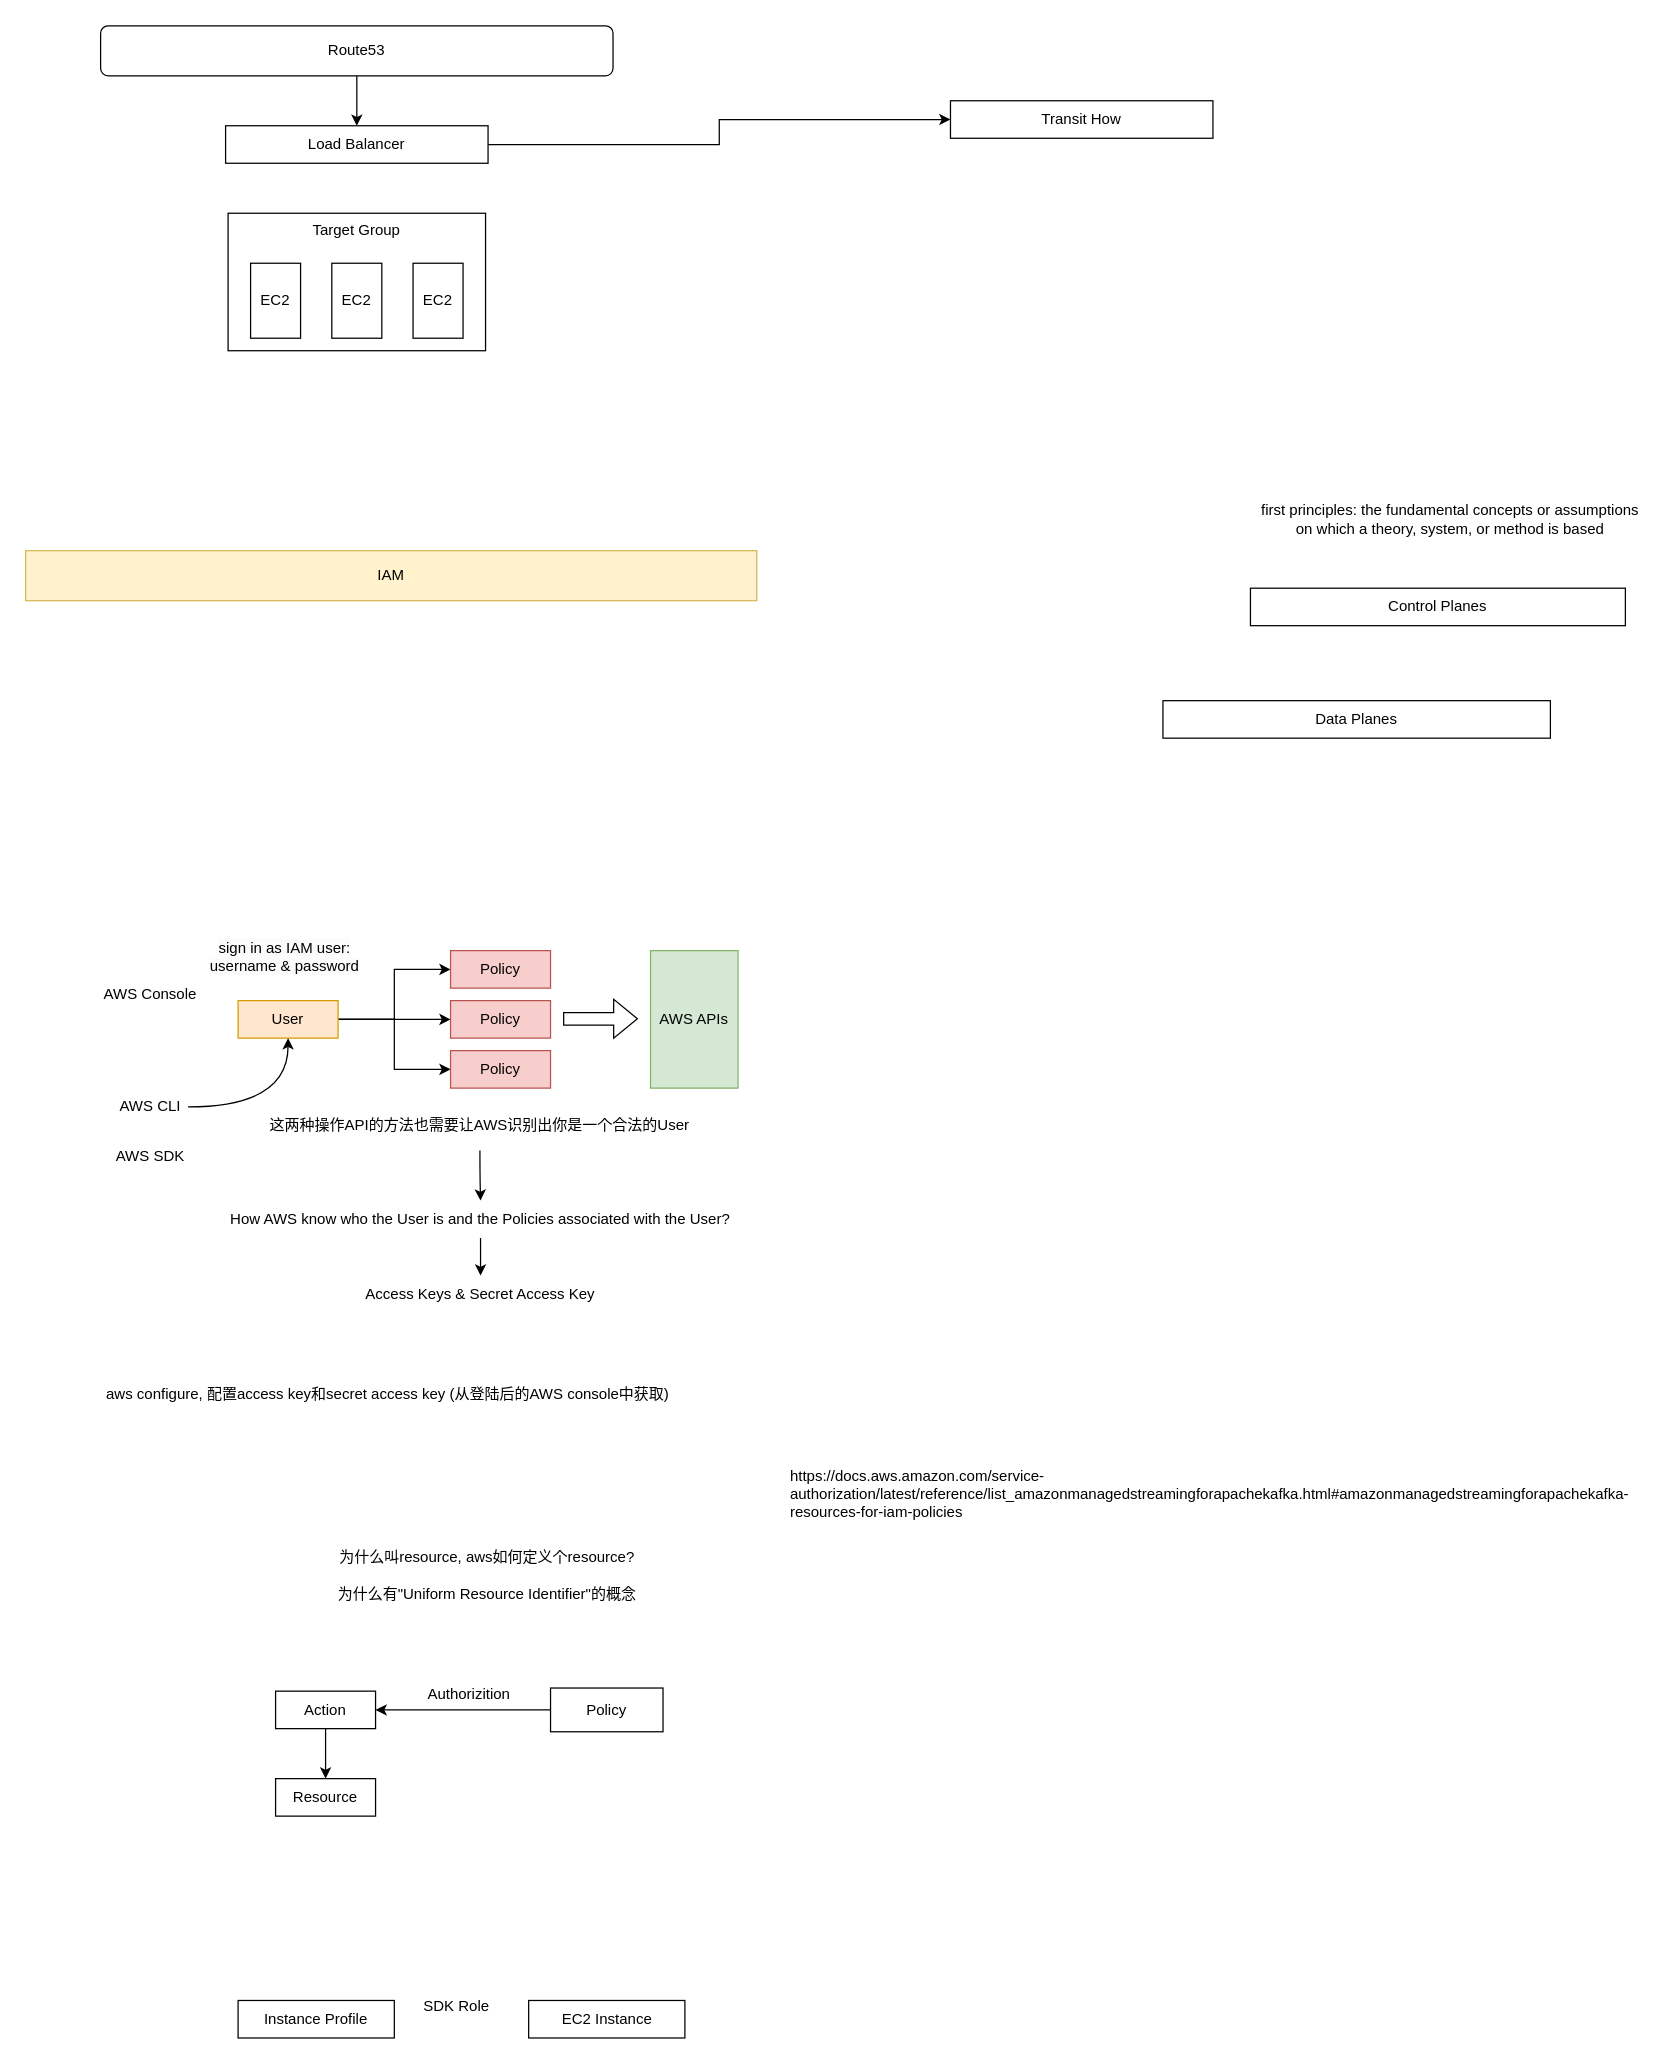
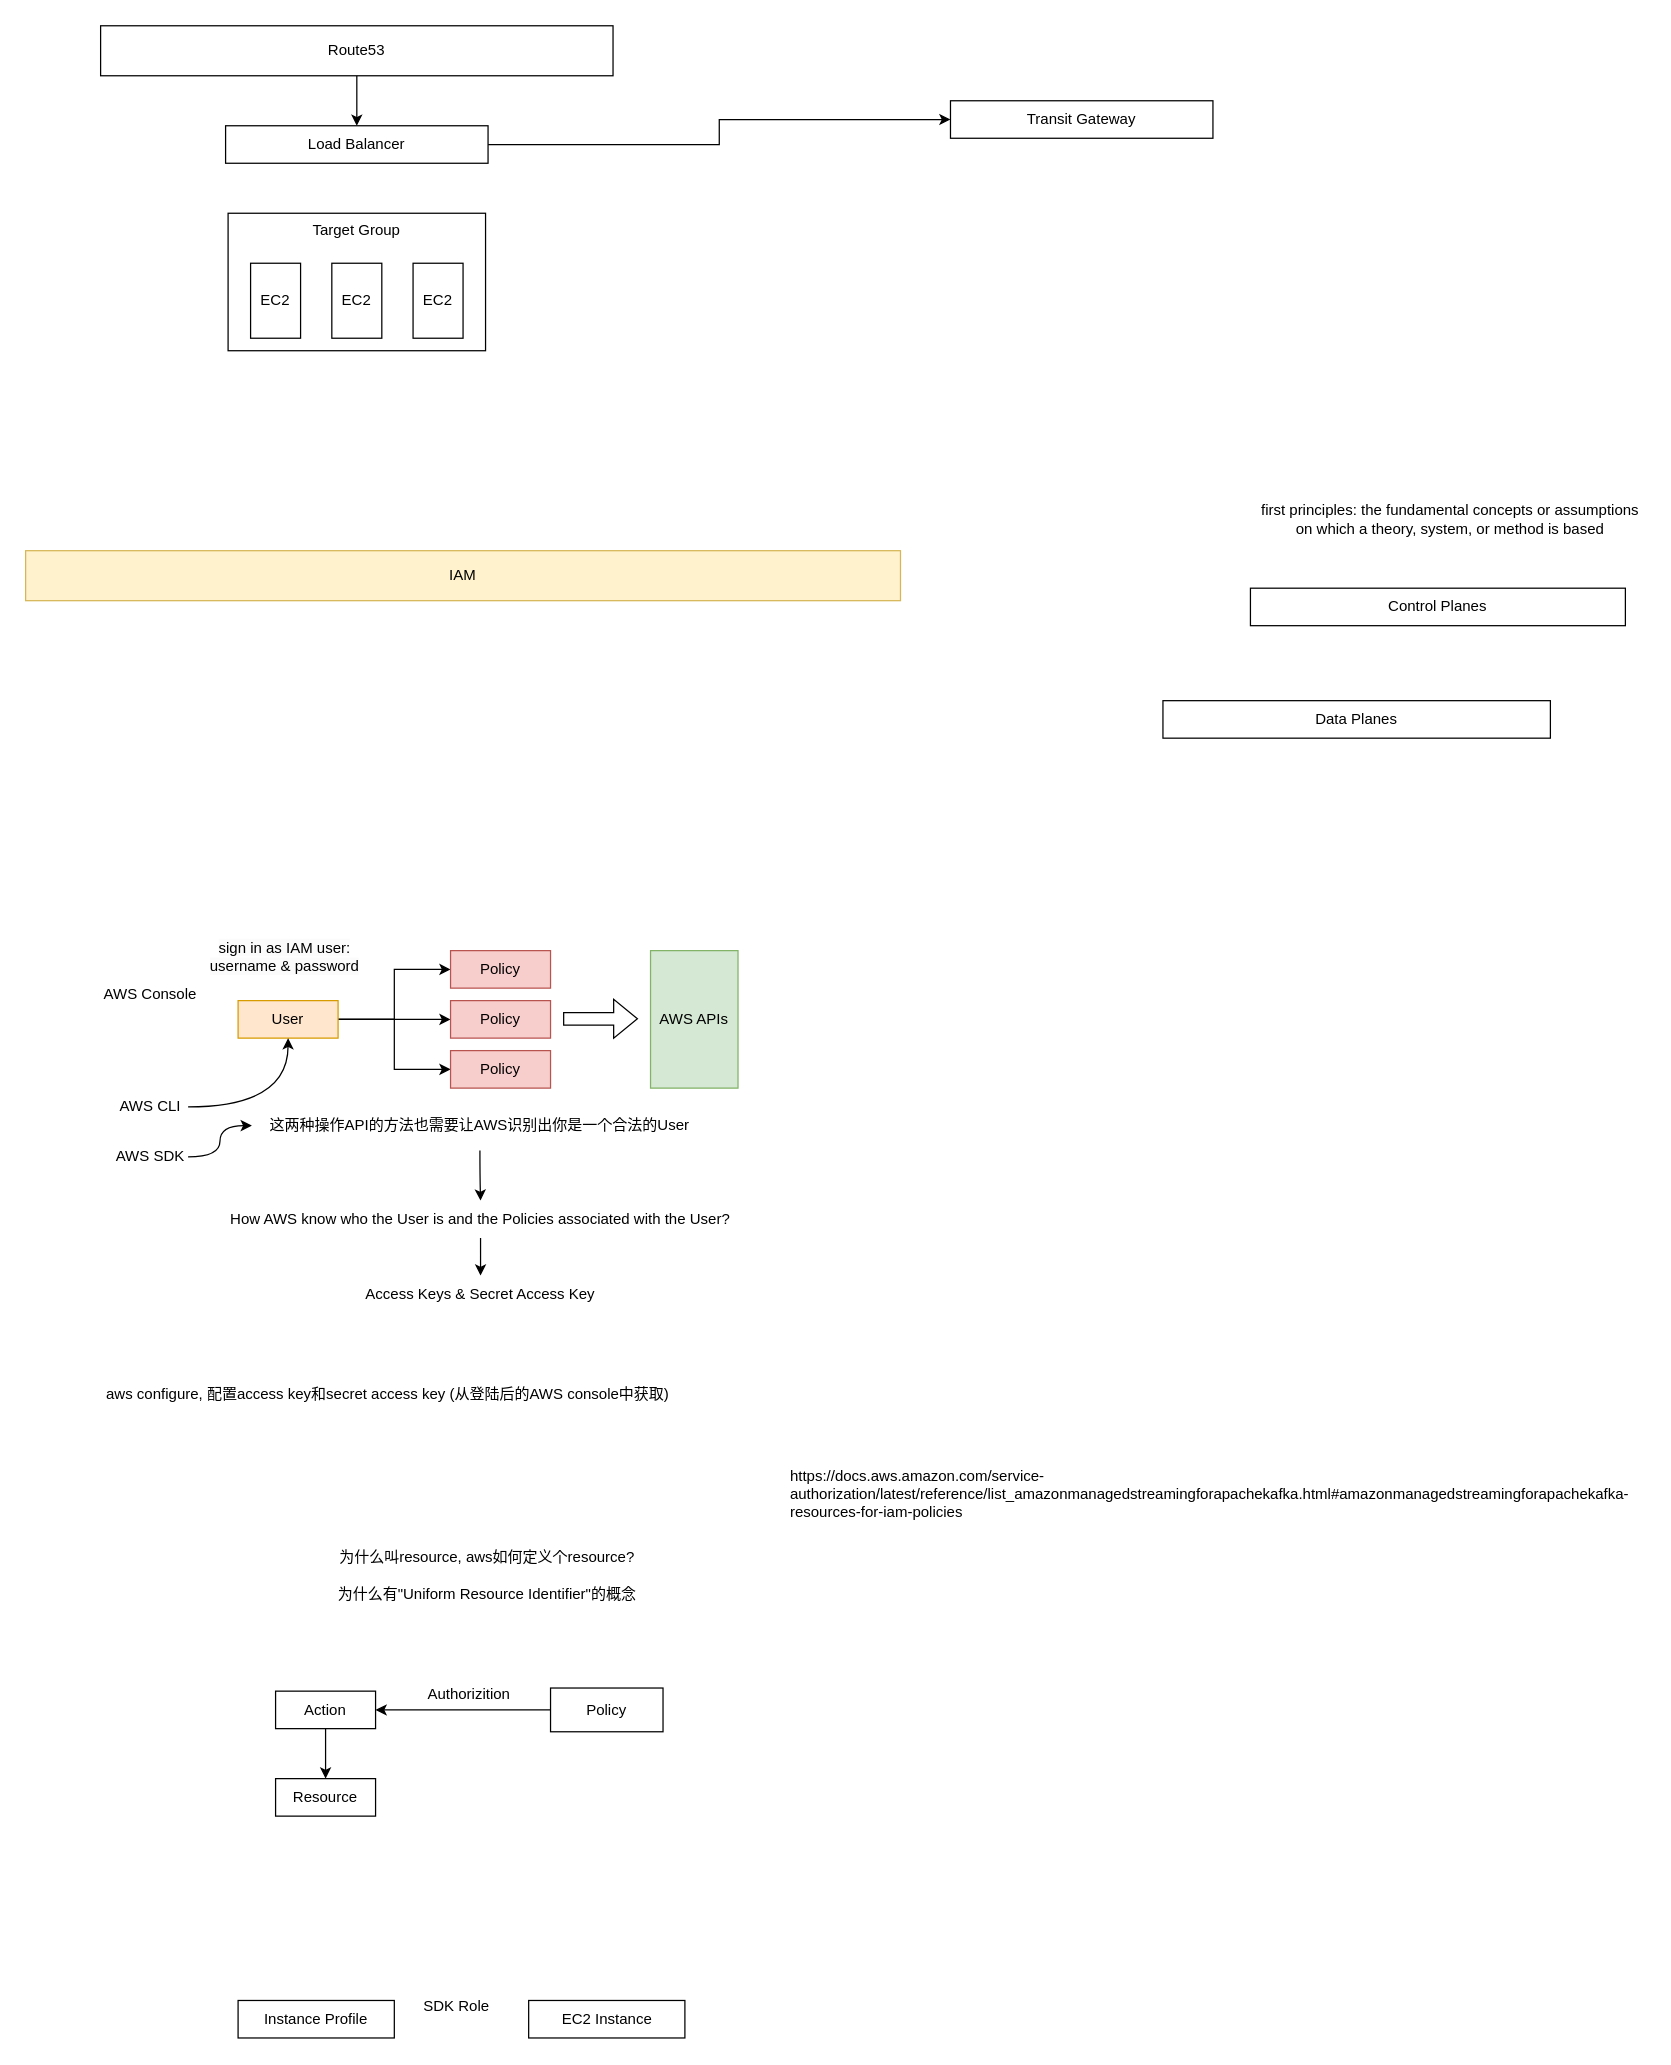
node "Route53": shape rounded rectangle -> rectangle
node "Transit How": label "Transit How" -> "Transit Gateway"
node "IAM": size 731x50 -> 875x50
edge "AWS SDK" -> "这两种操作API的方法也需要让AWS识别出你是一个合法的User": added
